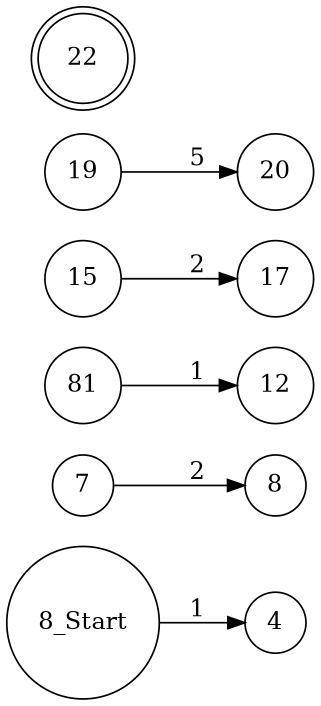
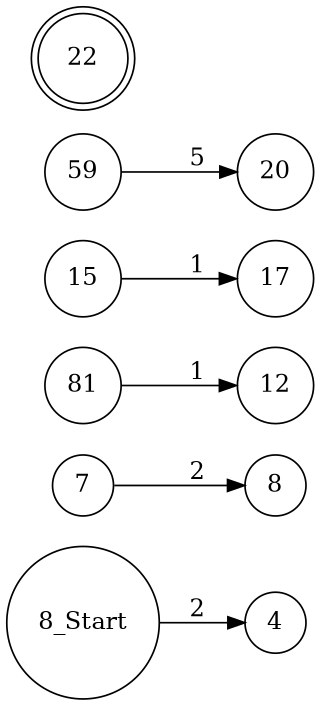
node "19": label "19" -> "59"
edge "15" -> "17": label "2" -> "1"
edge "8_Start" -> "4": label "1" -> "2"
